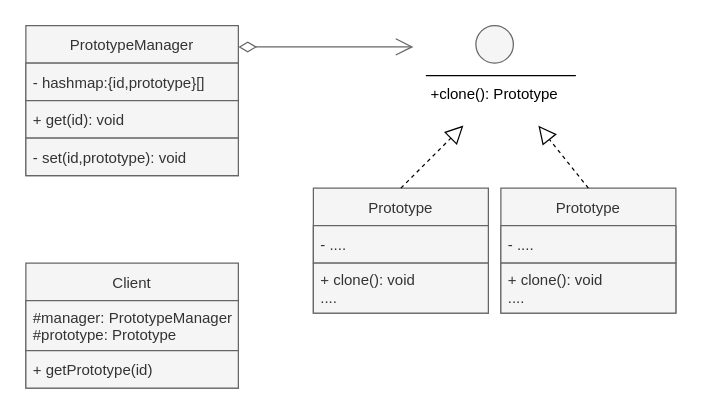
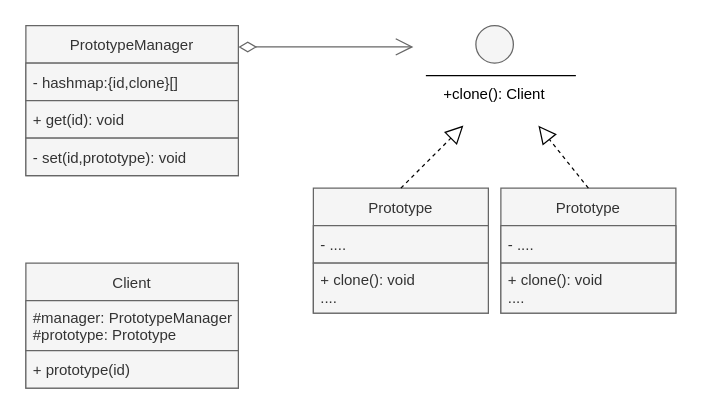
node "- hashmap:{id,prototype}[]": label "- hashmap:{id,prototype}[]" -> "- hashmap:{id,clone}[]"
node "+clone(): Prototype": label "+clone(): Prototype" -> "+clone(): Client"
node "+ getPrototype(id)": label "+ getPrototype(id)" -> "+ prototype(id)"
